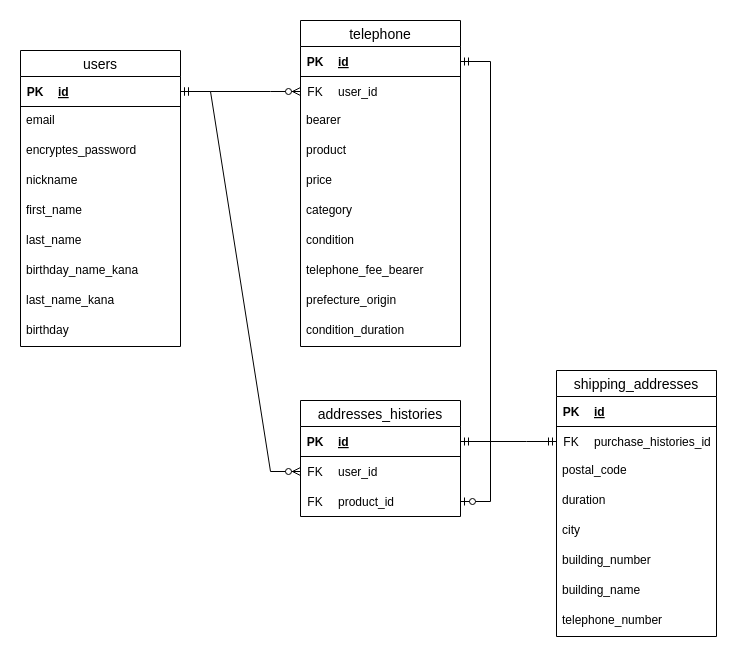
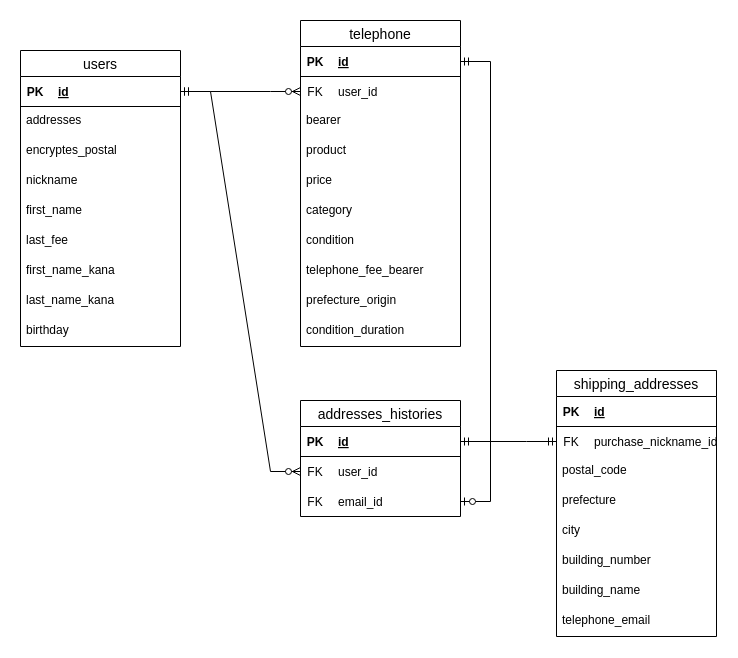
node "email": label "email" -> "addresses"
node "encryptes_password": label "encryptes_password" -> "encryptes_postal"
node "last_name": label "last_name" -> "last_fee"
node "birthday_name_kana": label "birthday_name_kana" -> "first_name_kana"
node "purchase_histories_id": label "purchase_histories_id" -> "purchase_nickname_id"
node "duration": label "duration" -> "prefecture"
node "product_id": label "product_id" -> "email_id"
node "telephone_number": label "telephone_number" -> "telephone_email"
